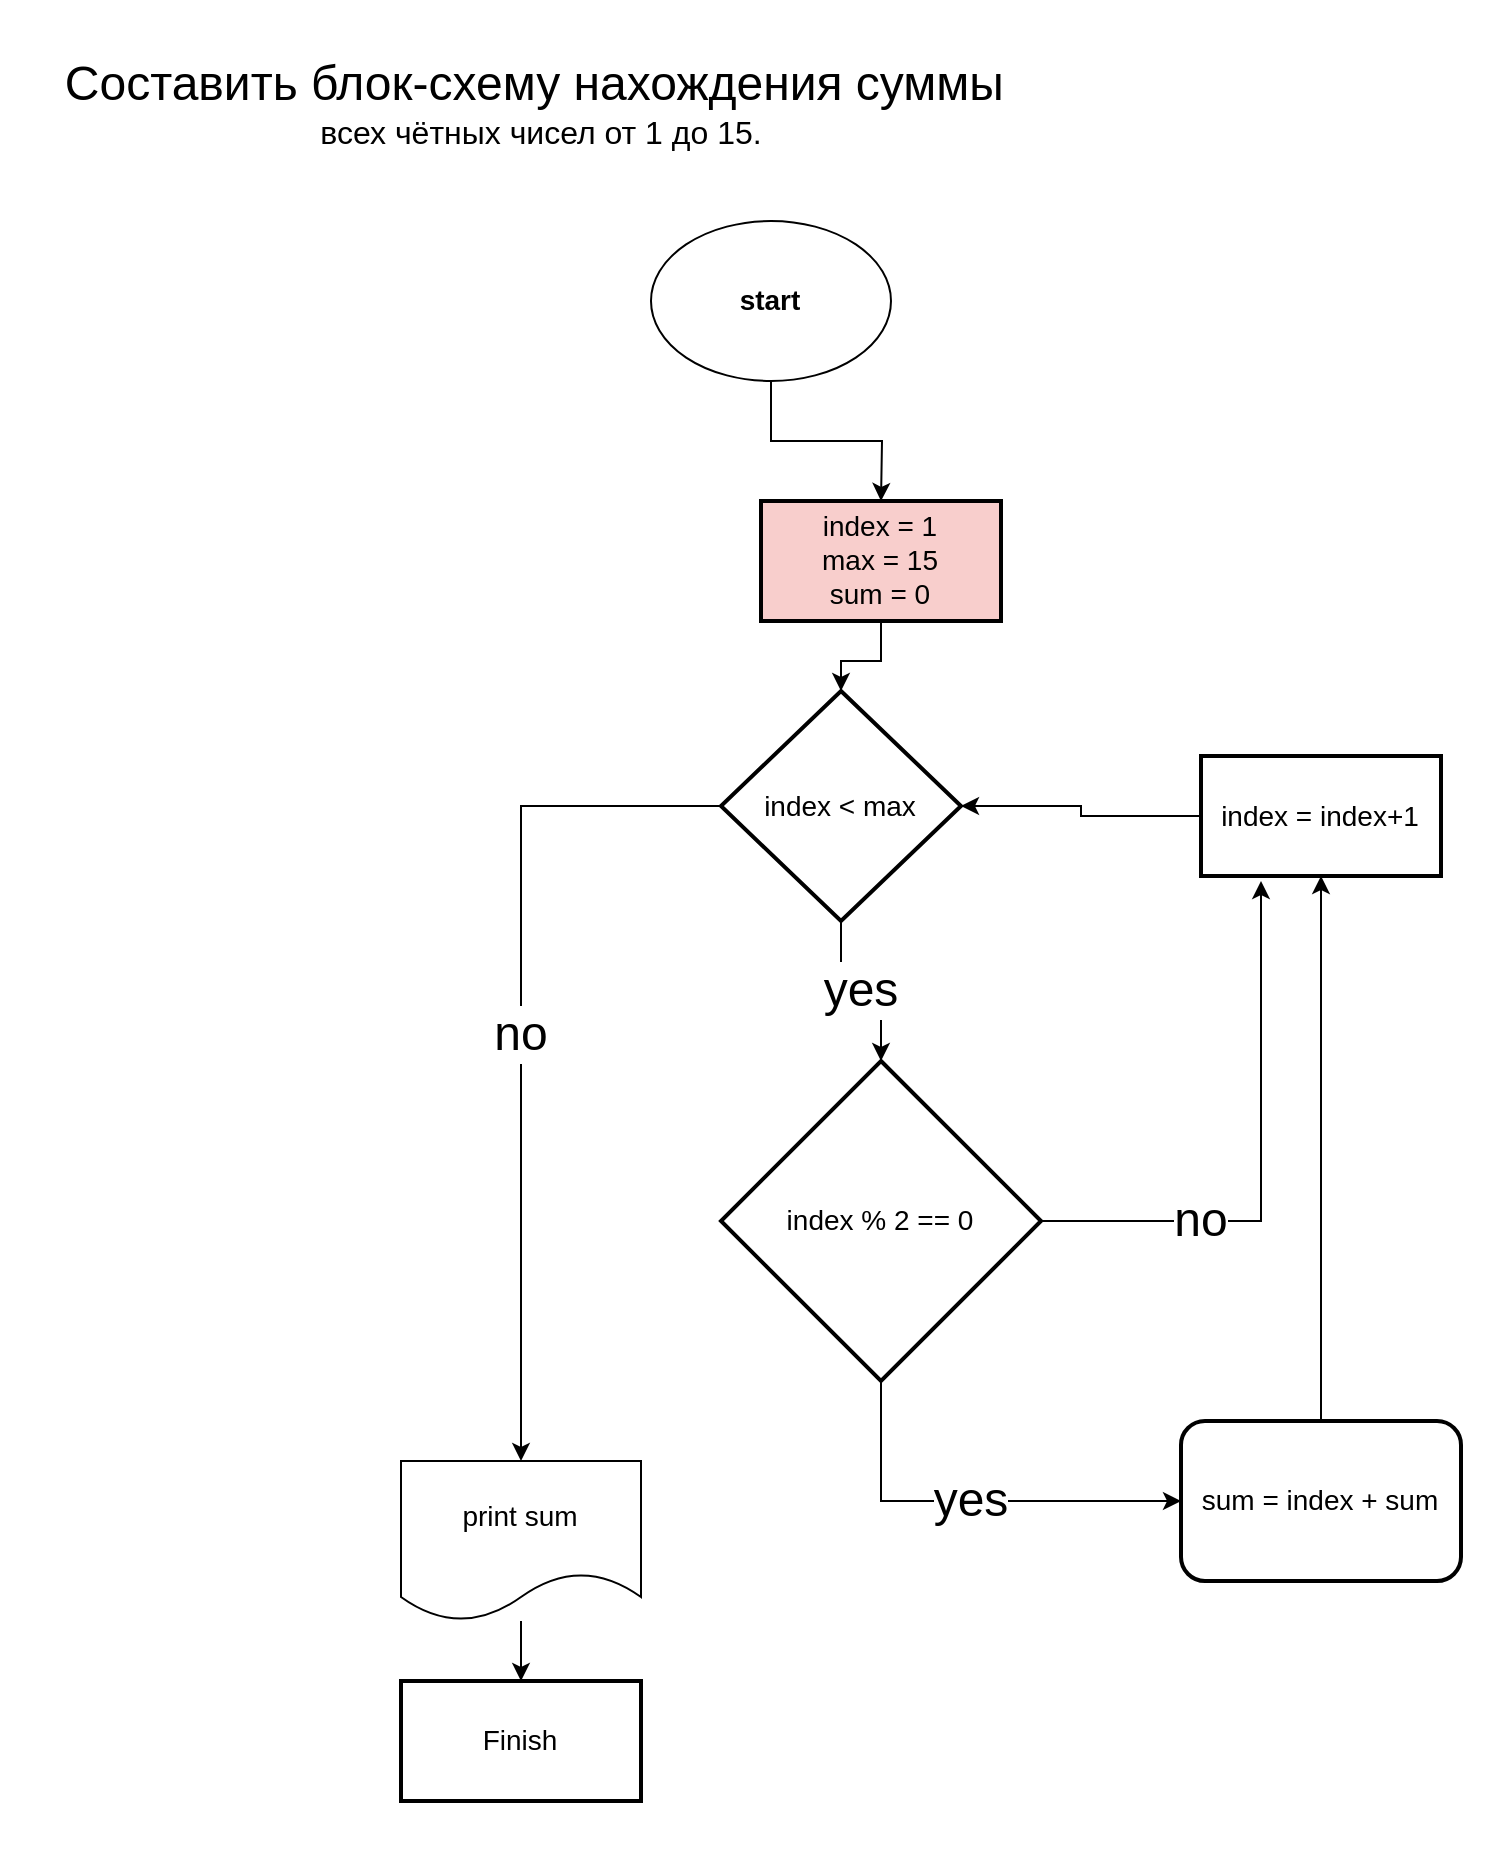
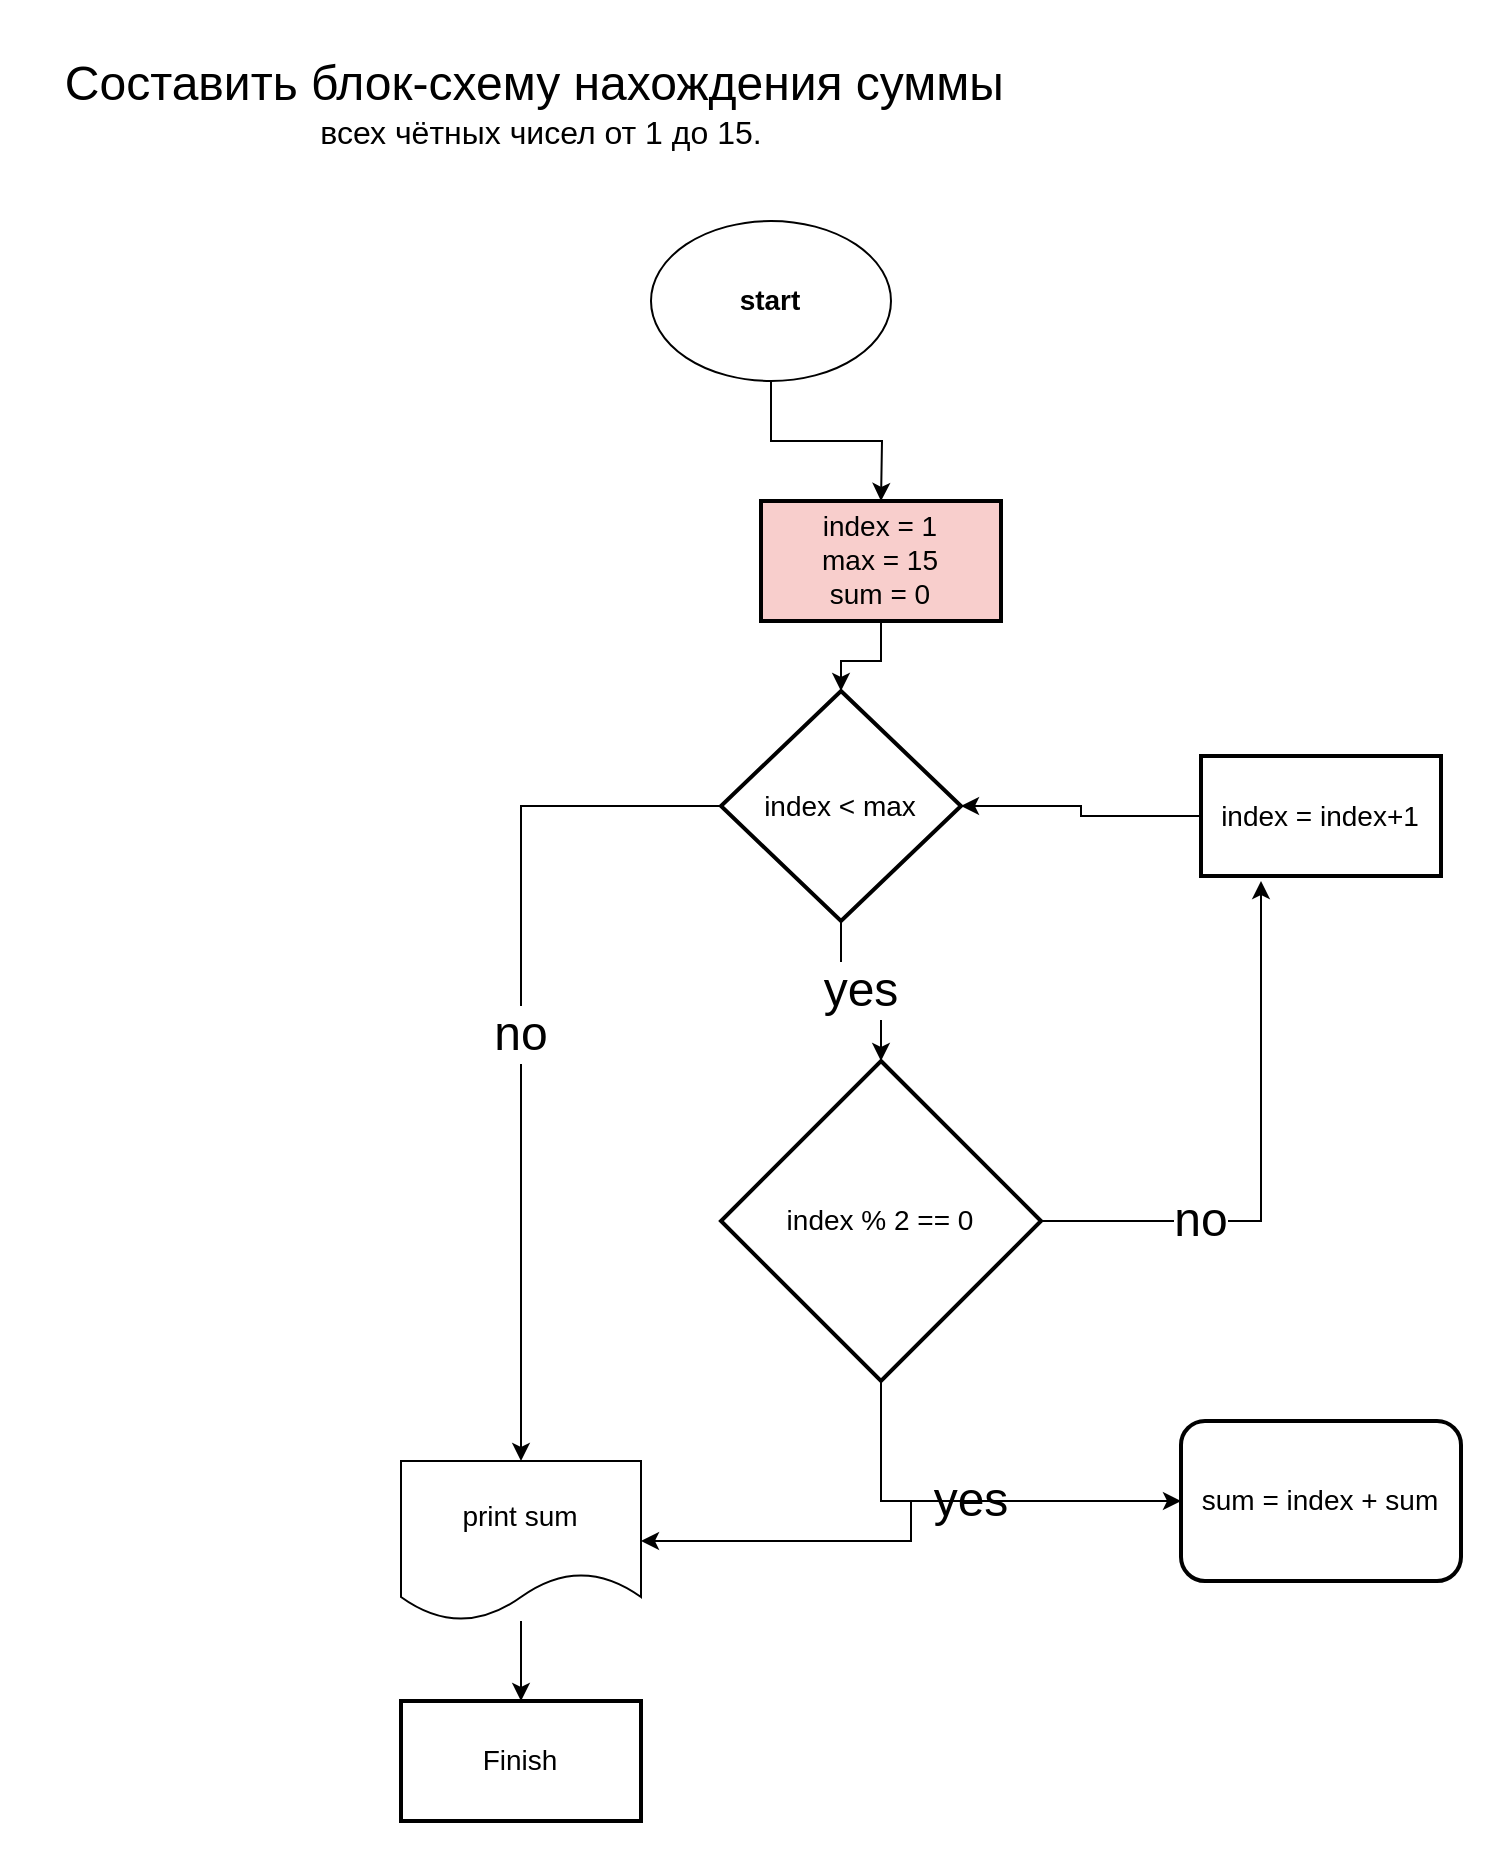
edge "sum = index + sum" -> "index = index+1": now "sum = index + sum" -> "print sum"
node "Finish": moved (521, 1741) -> (521, 1761)
